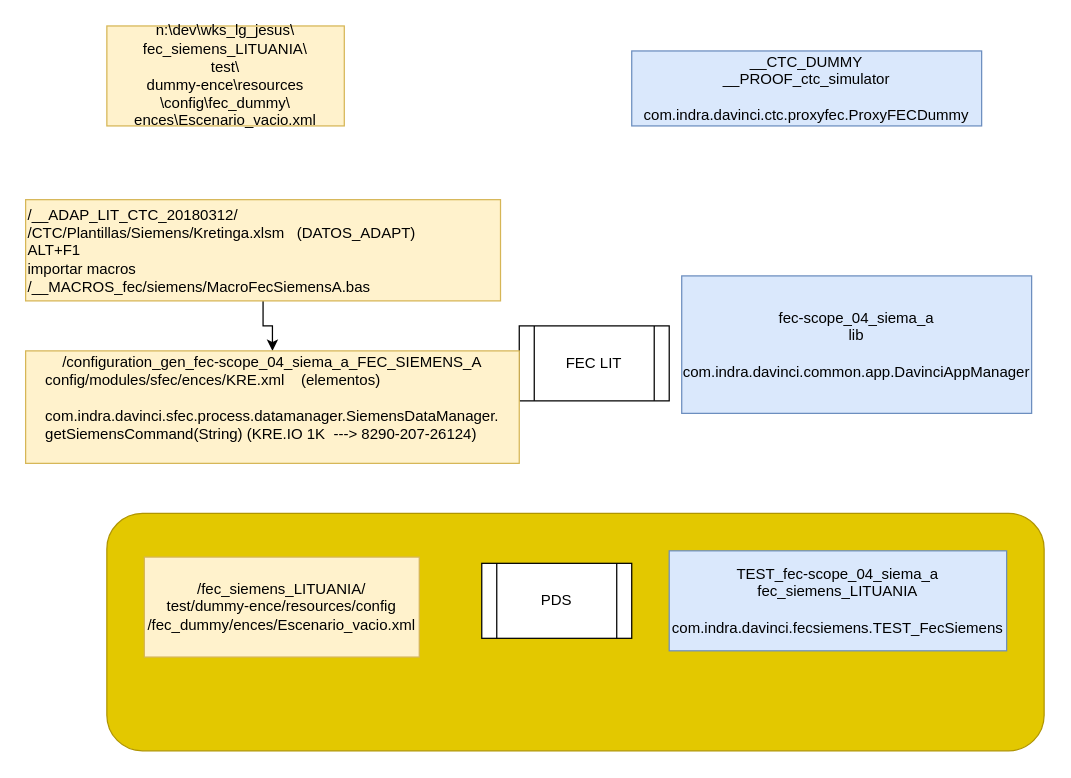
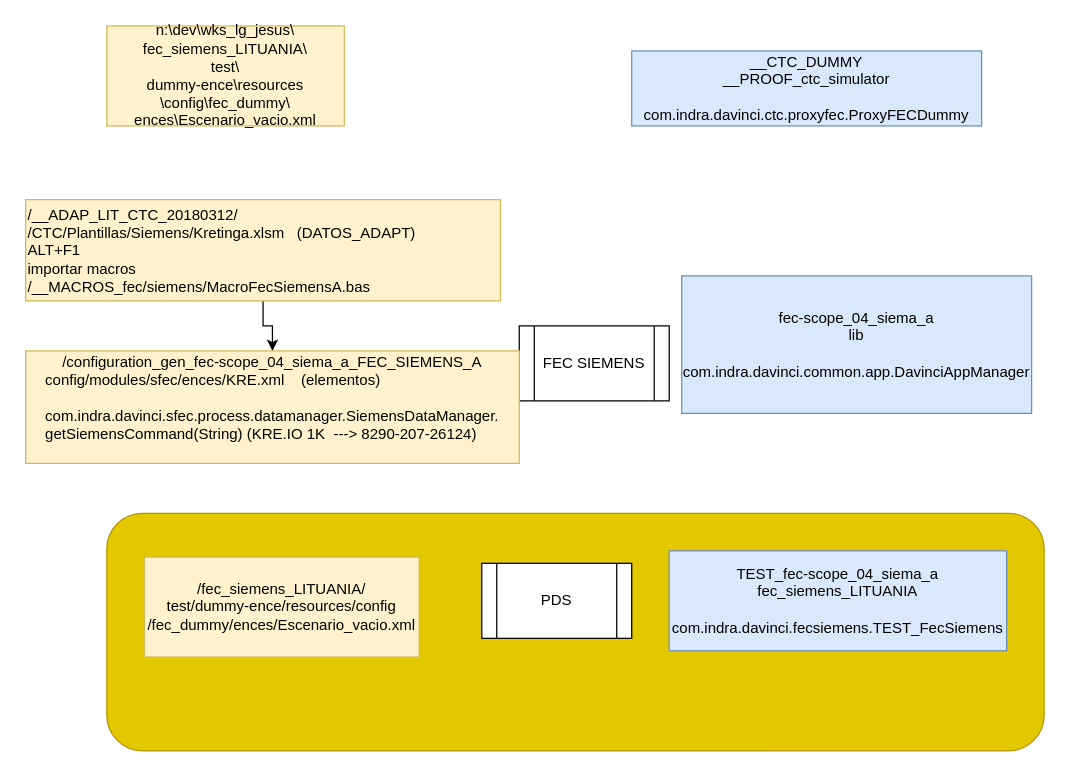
node "FEC LIT": label "FEC LIT" -> "FEC SIEMENS"
